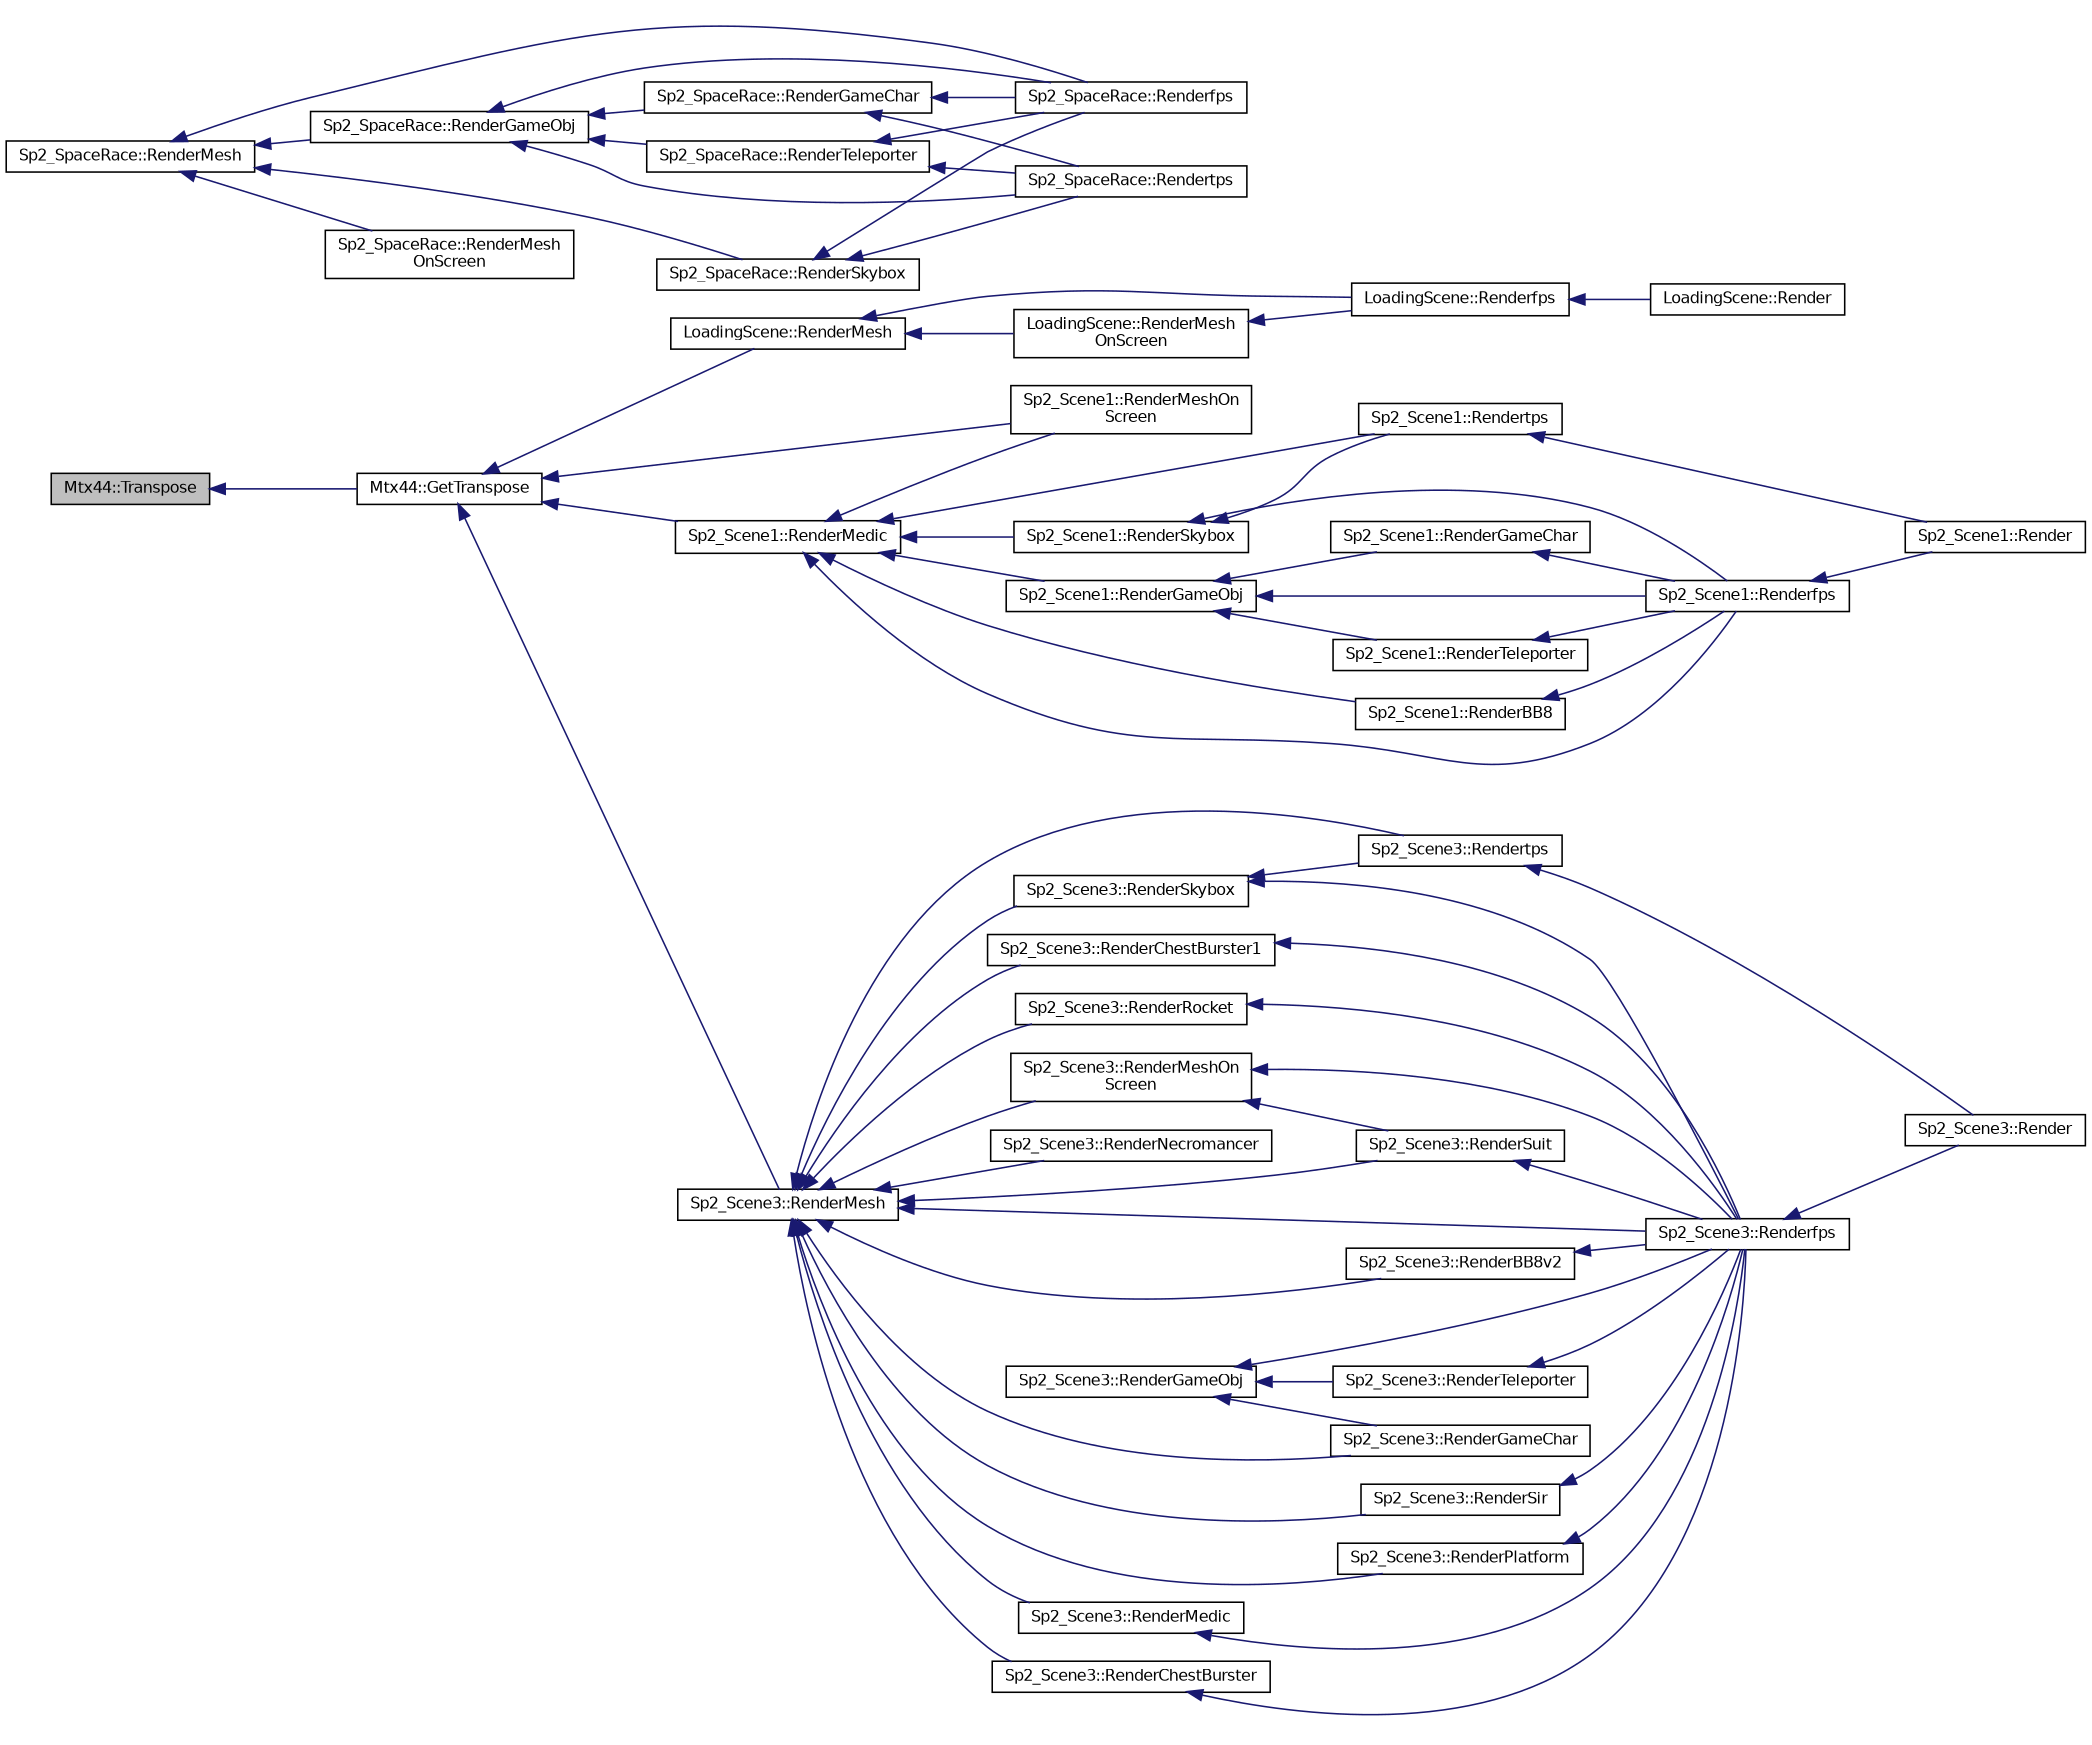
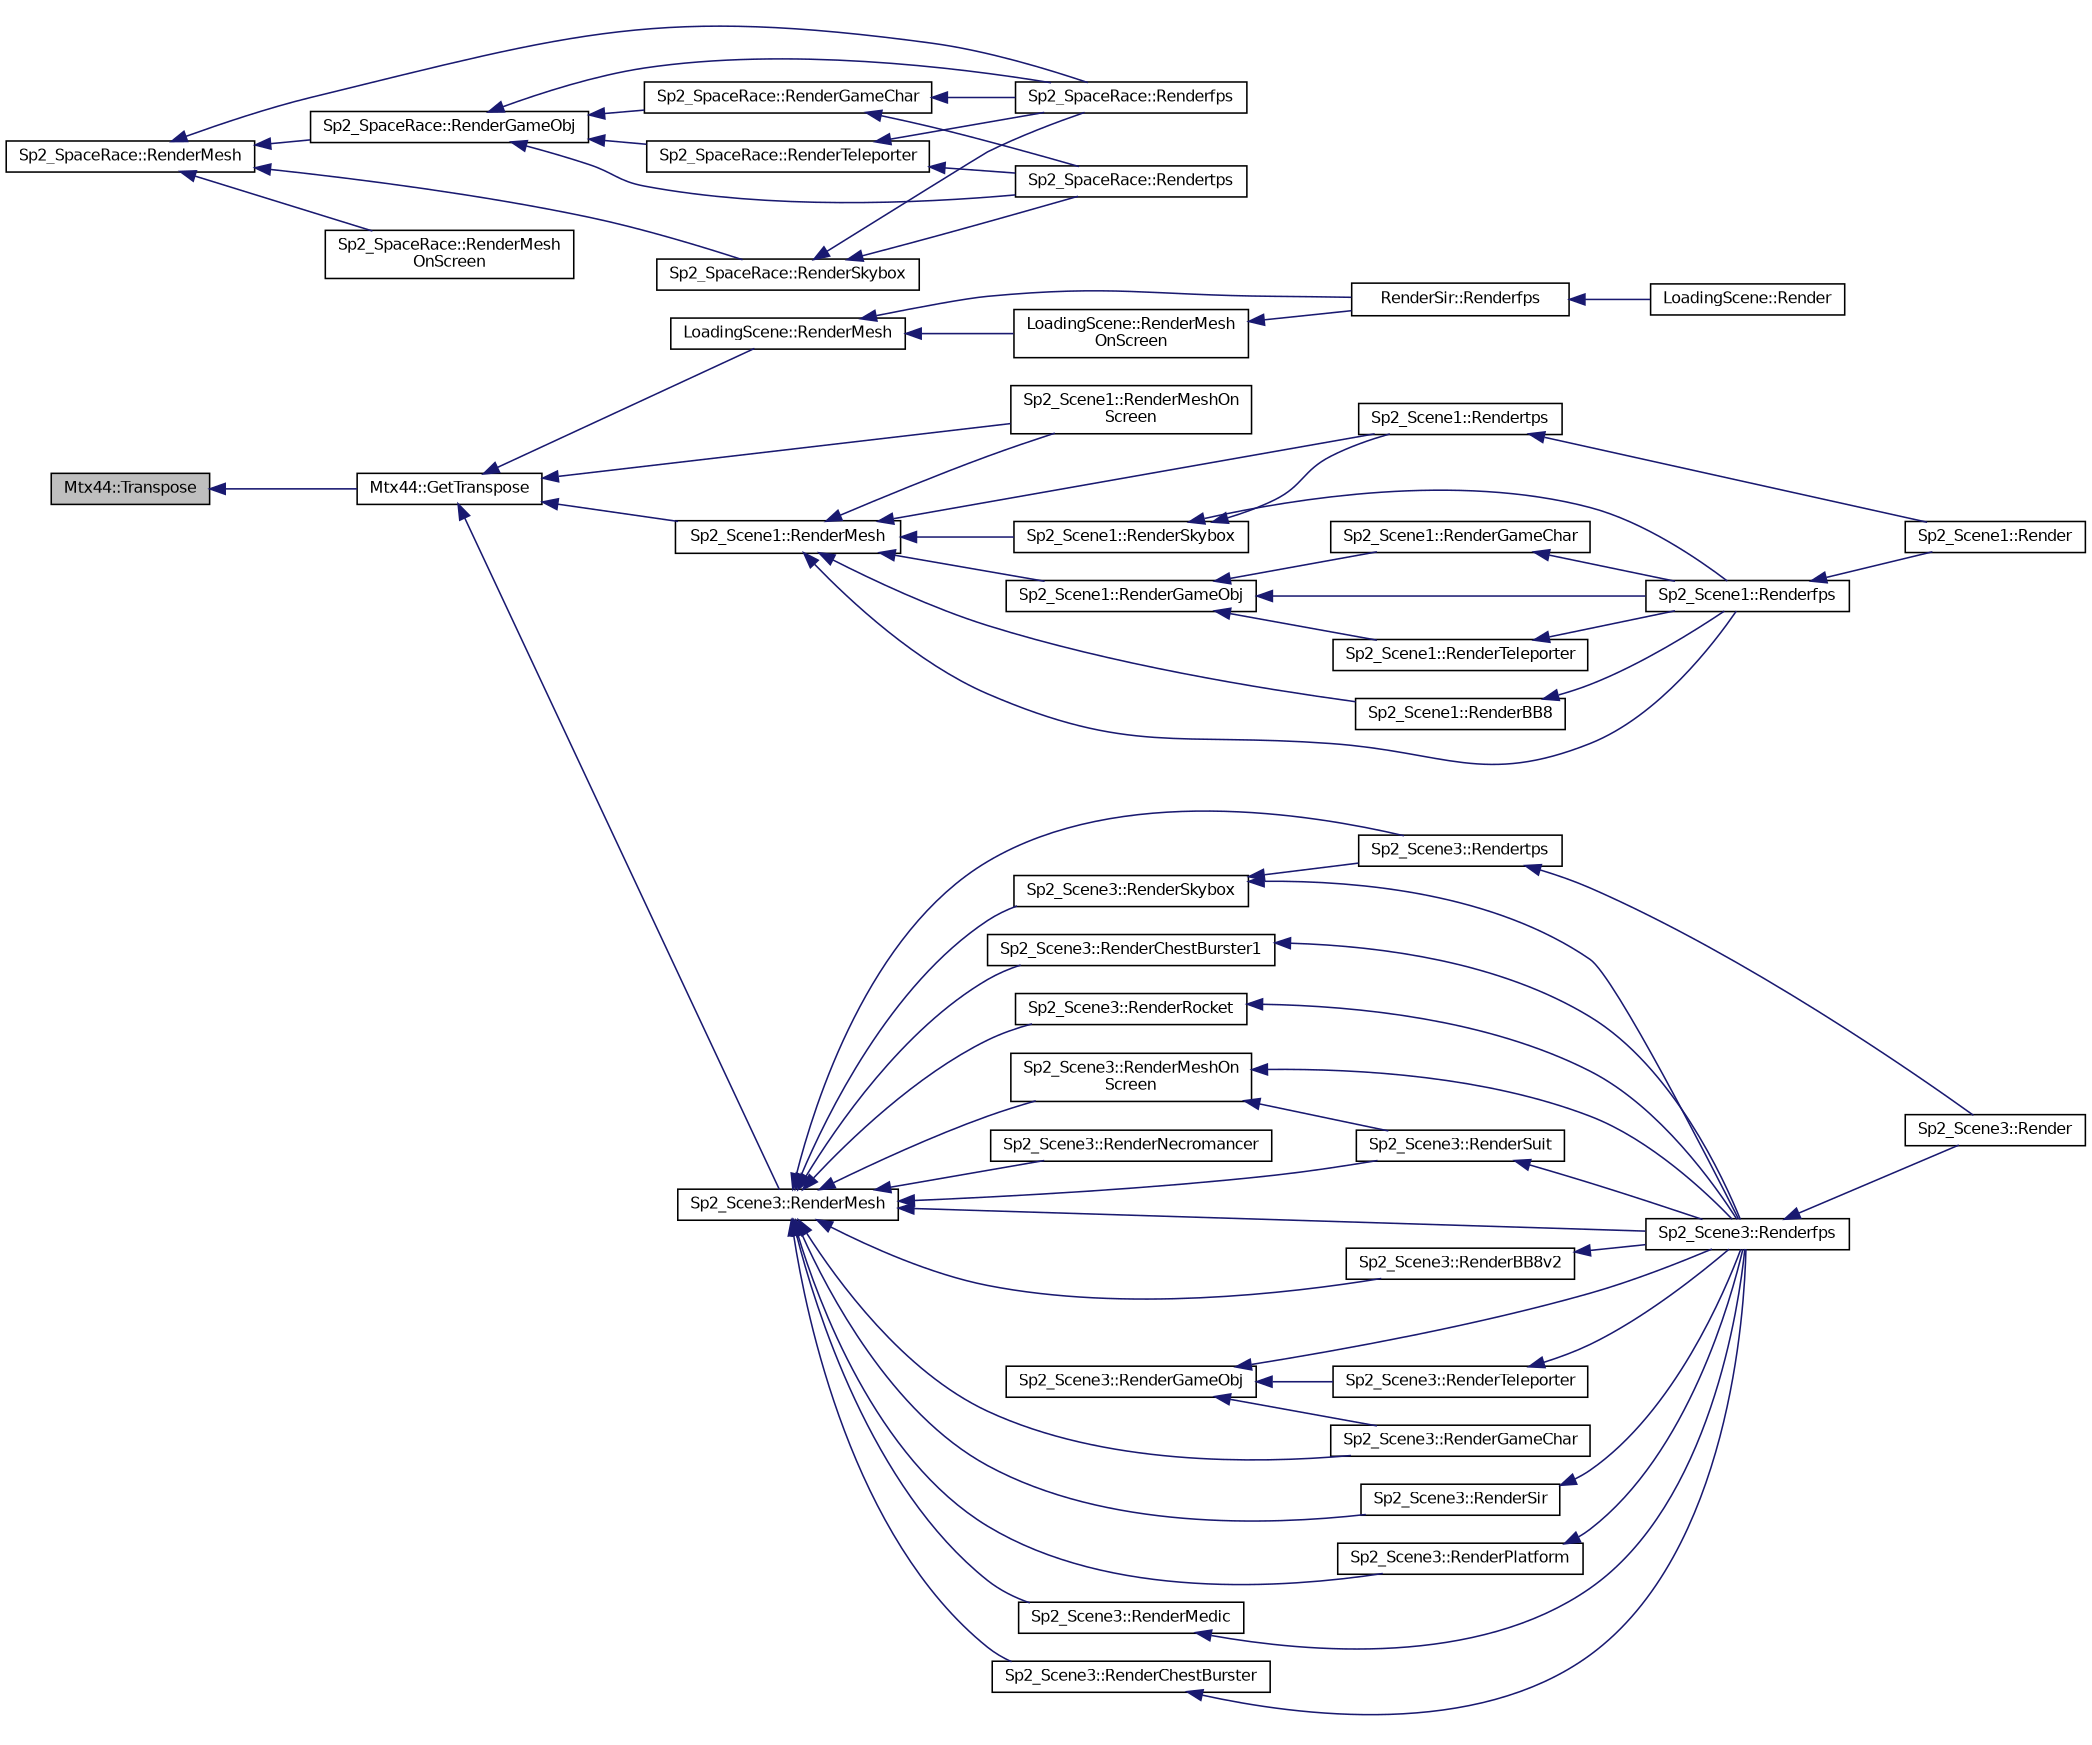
node "LoadingScene::Renderfps": label "LoadingScene::Renderfps" -> "RenderSir::Renderfps"
node "Sp2_Scene1::RenderMedic": label "Sp2_Scene1::RenderMedic" -> "Sp2_Scene1::RenderMesh"
